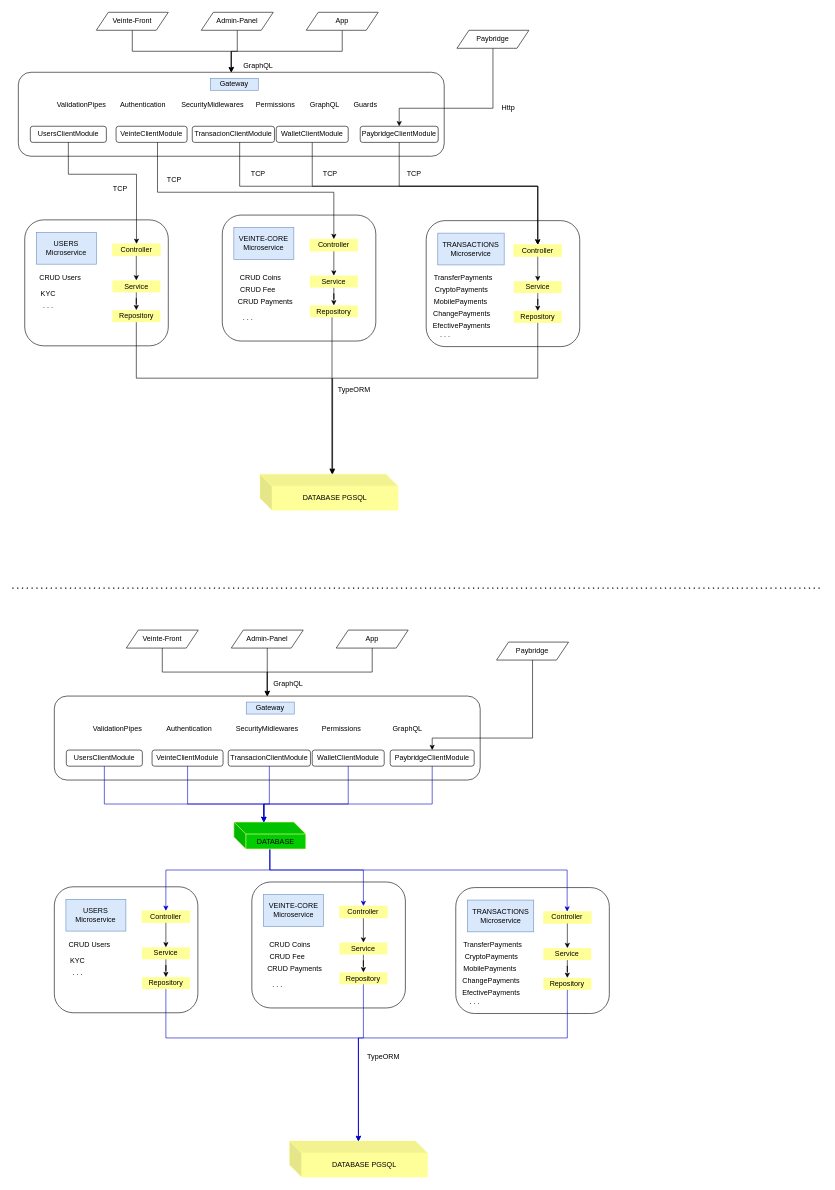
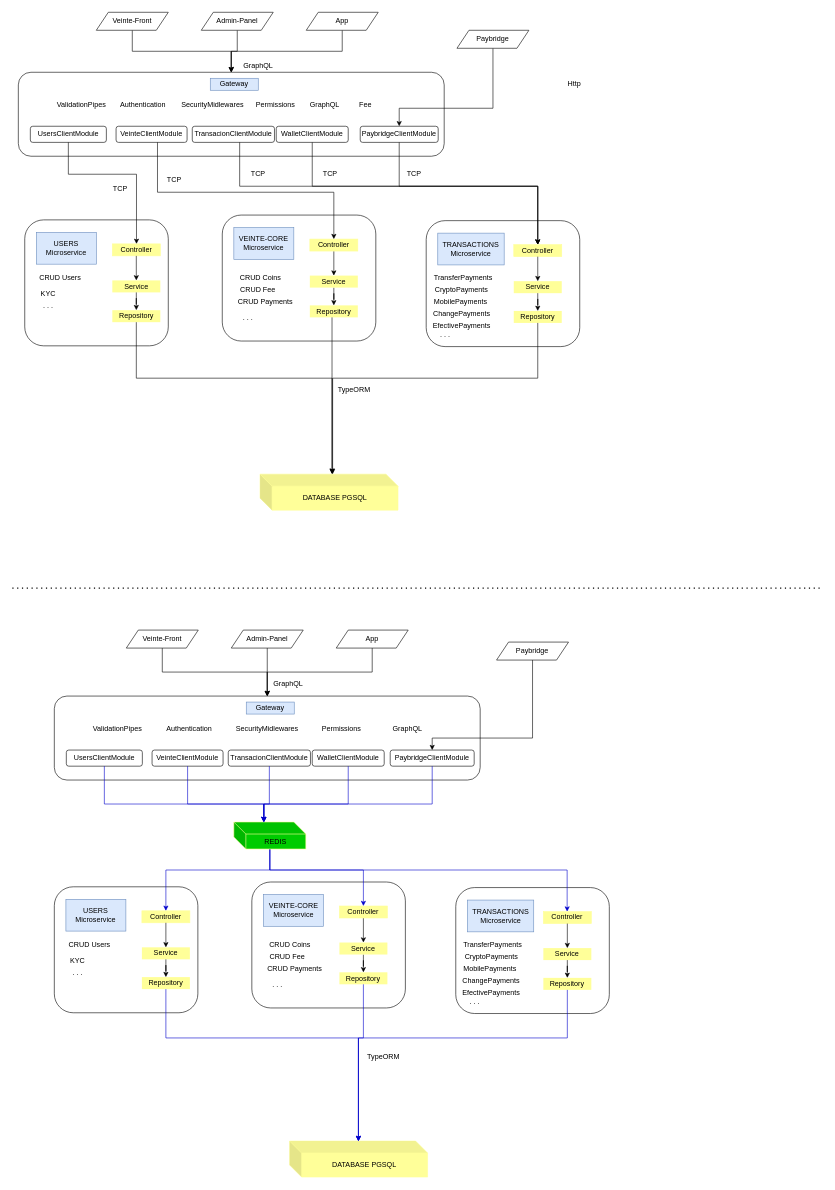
node "Guards": label "Guards" -> "Fee"
node "Http": moved (509, 108) -> (575, 84)
node "DATABASE": label "DATABASE" -> "REDIS"
